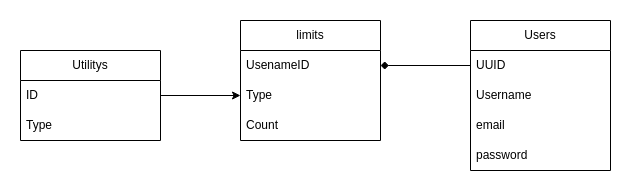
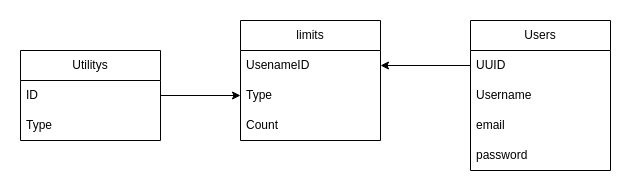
edge "UUID" -> "UsenameID": arrowhead diamond -> classic
